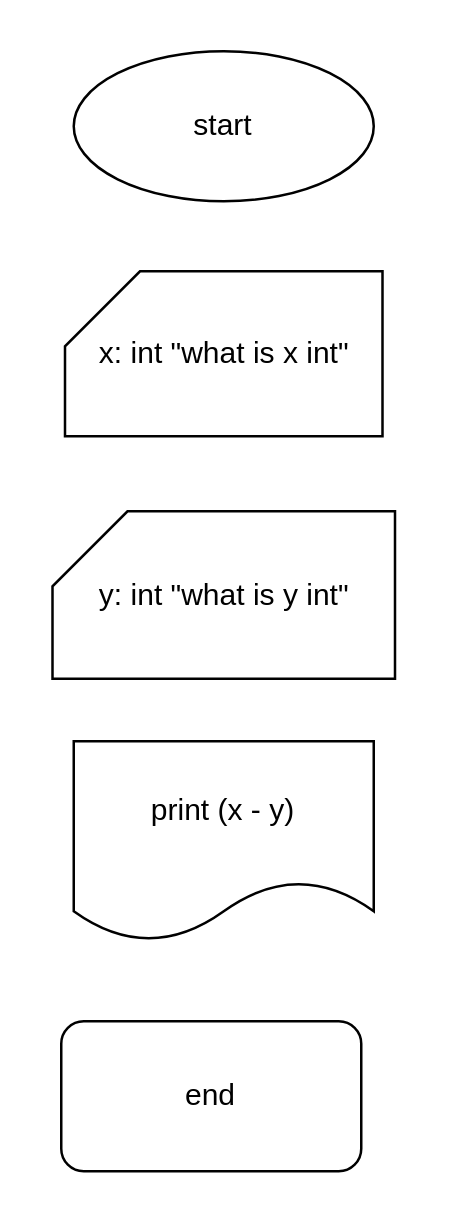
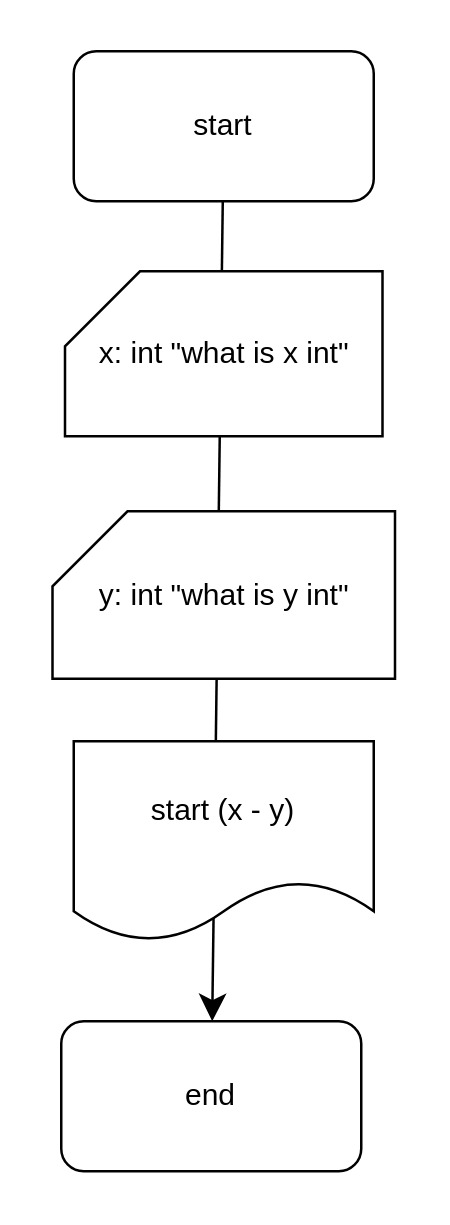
node "start": shape ellipse -> rounded rectangle
node "print (x - y)": label "print (x - y)" -> "start (x - y)"
edge "start" -> "end": added
